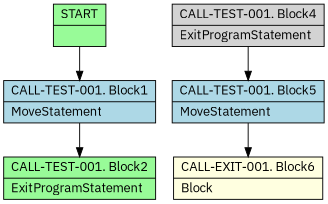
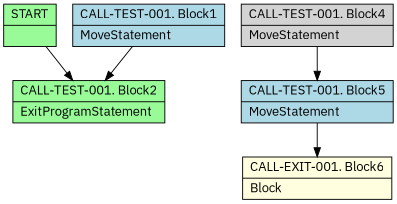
node "CALL-TEST-001. Block4": text "ExitProgramStatement" -> "MoveStatement"
edge "START" -> "CALL-TEST-001. Block1": now "START" -> "CALL-TEST-001. Block2"
